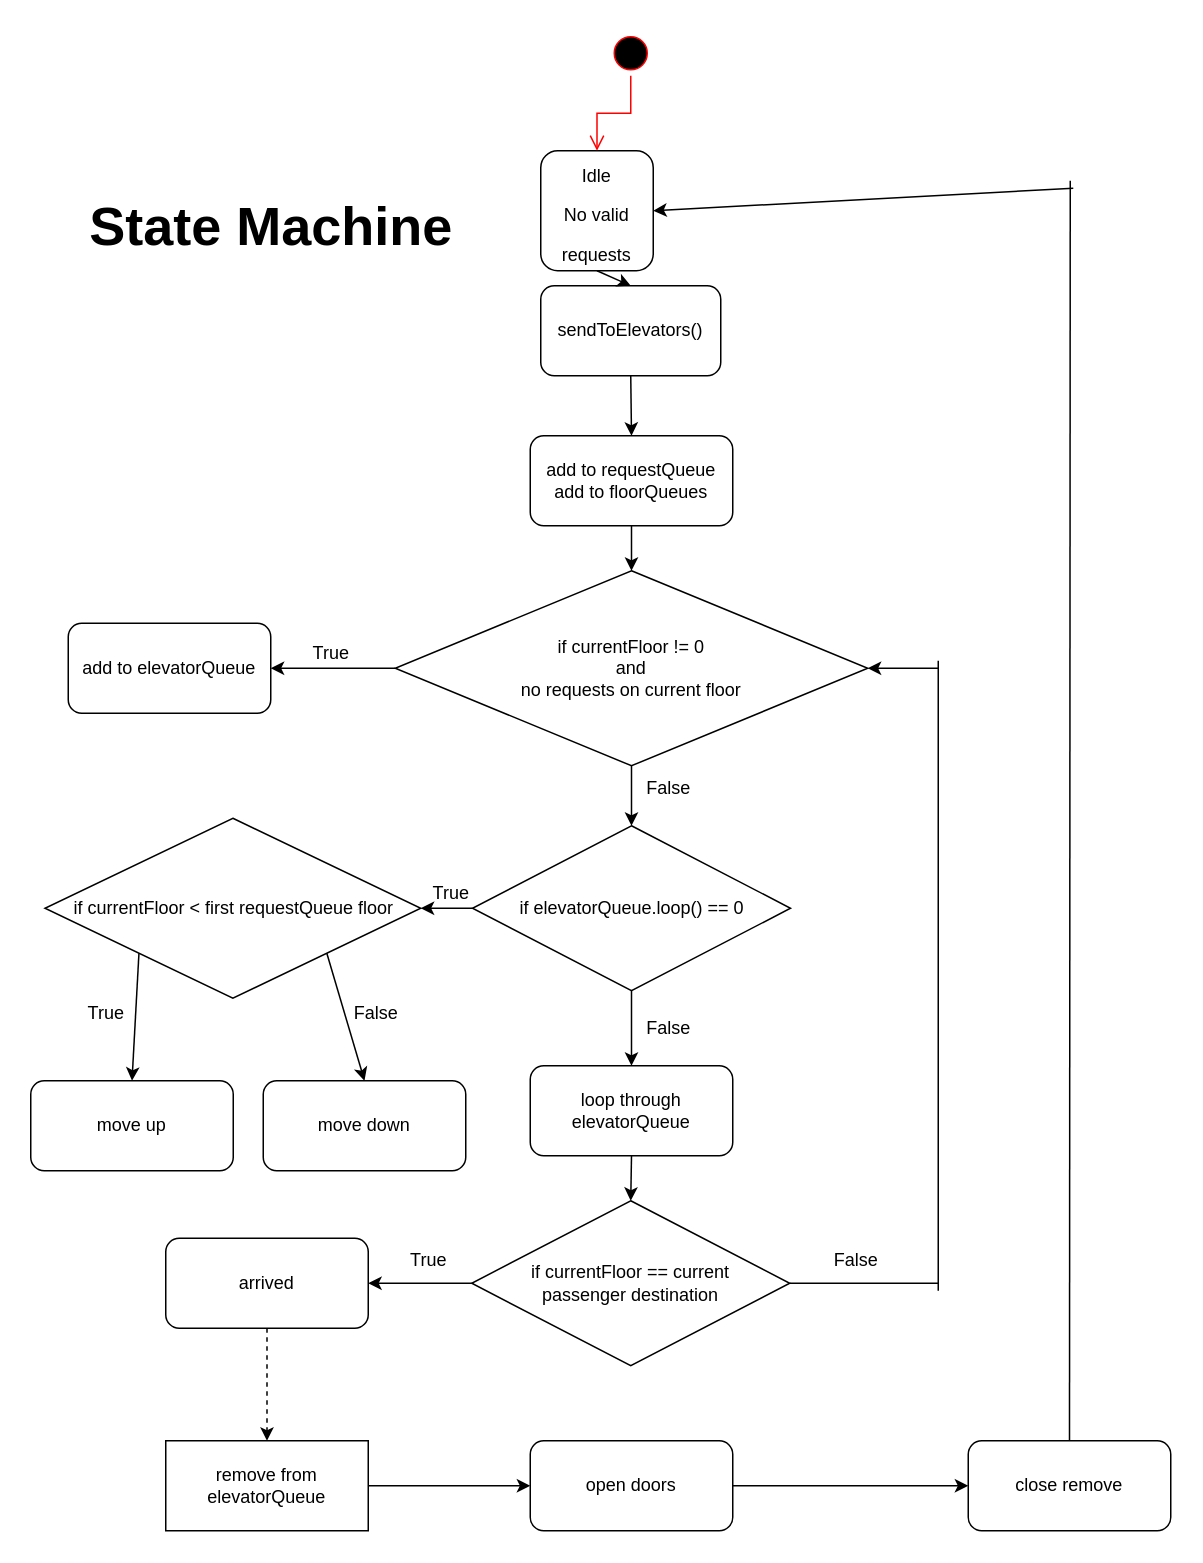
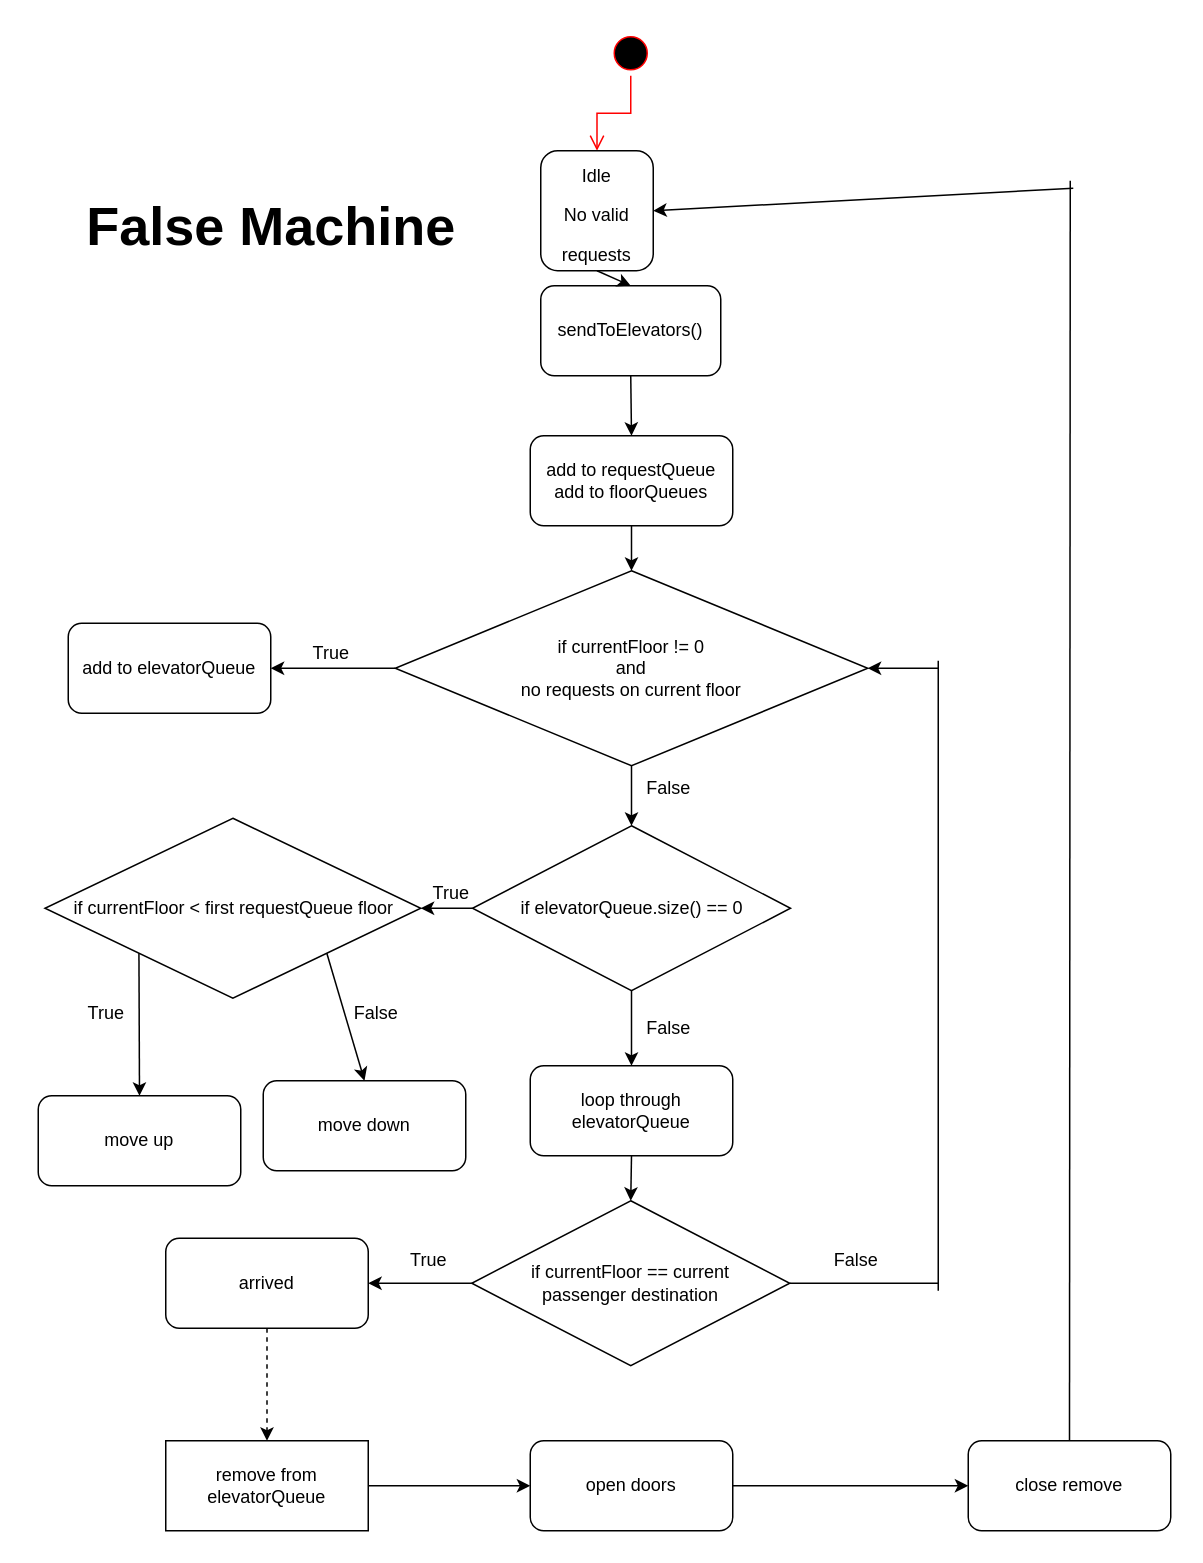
node "State Machine": label "State Machine" -> "False Machine"
node "if elevatorQueue.loop() == 0": label "if elevatorQueue.loop() == 0" -> "if elevatorQueue.size() == 0"
node "move up": moved (132, 1126) -> (140, 1141)
